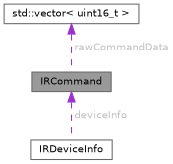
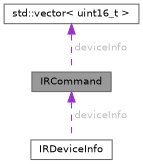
edge "IRCommand" -> "std::vector< uint16_t >": label " rawCommandData" -> " deviceInfo"
